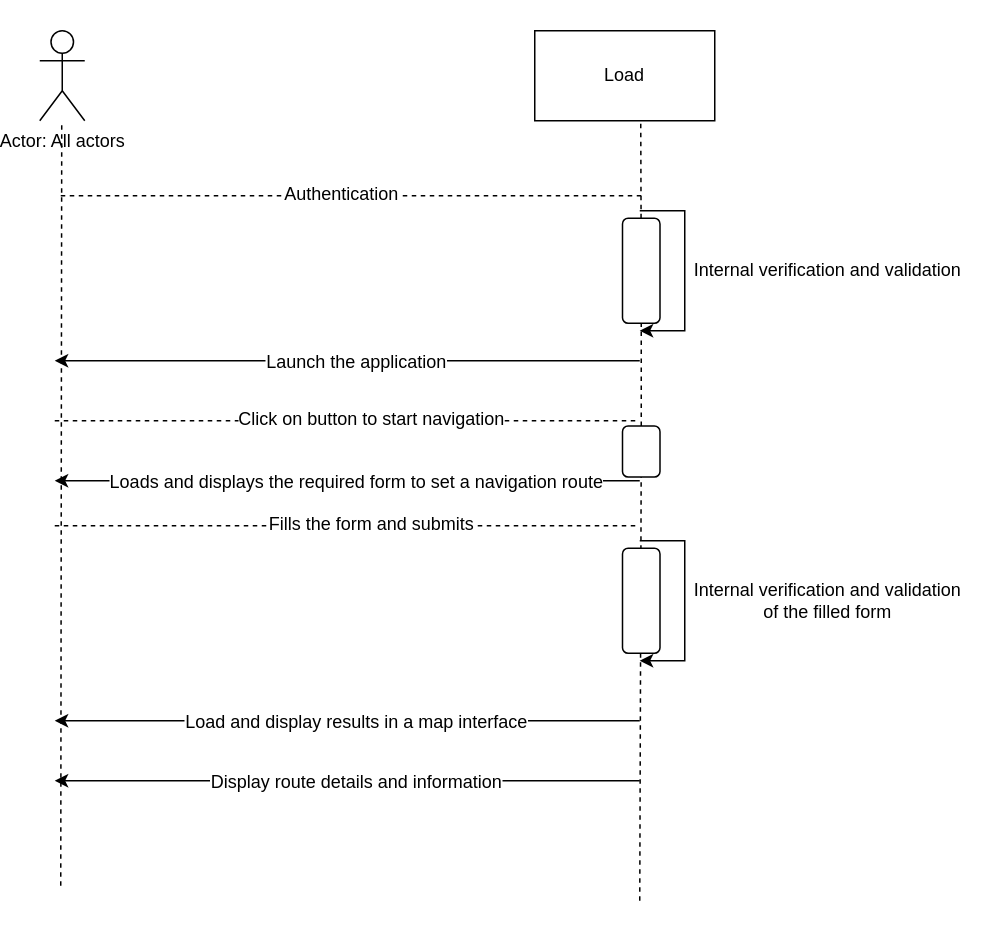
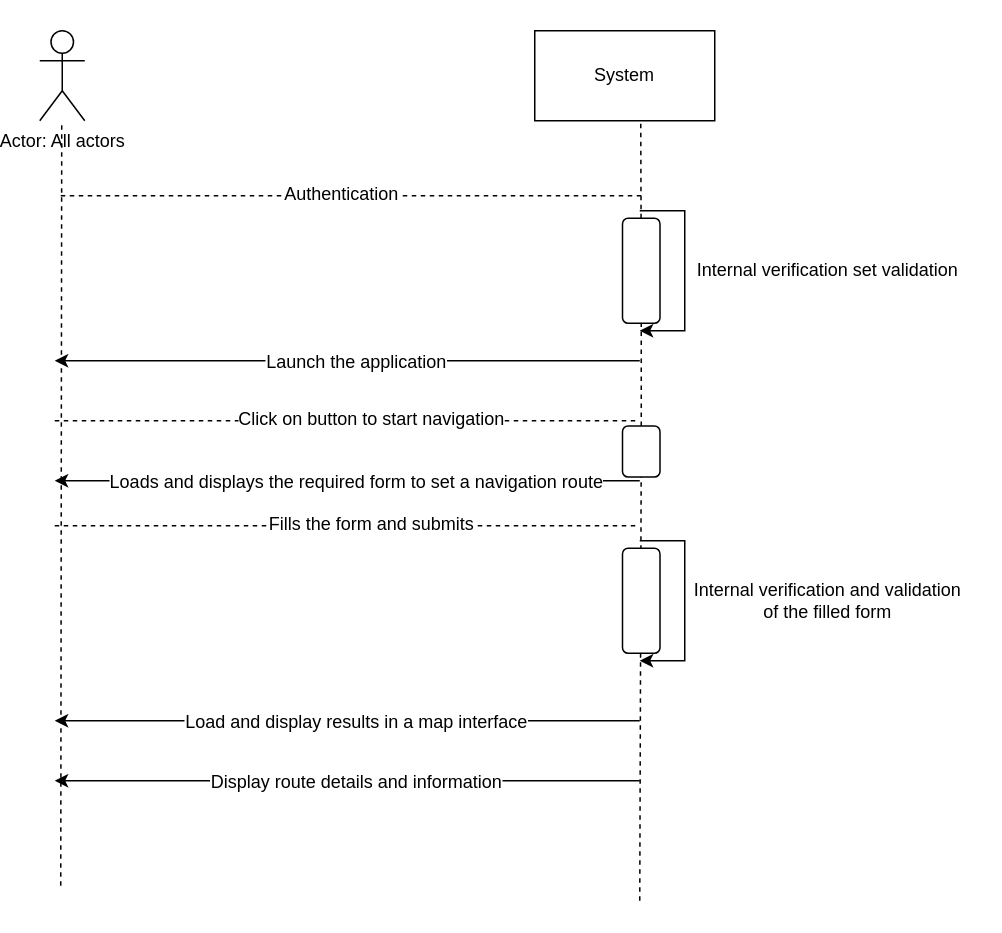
node "Load": label "Load" -> "System"
node "Internal verification and validation": label "Internal verification and validation" -> "Internal verification set validation"
